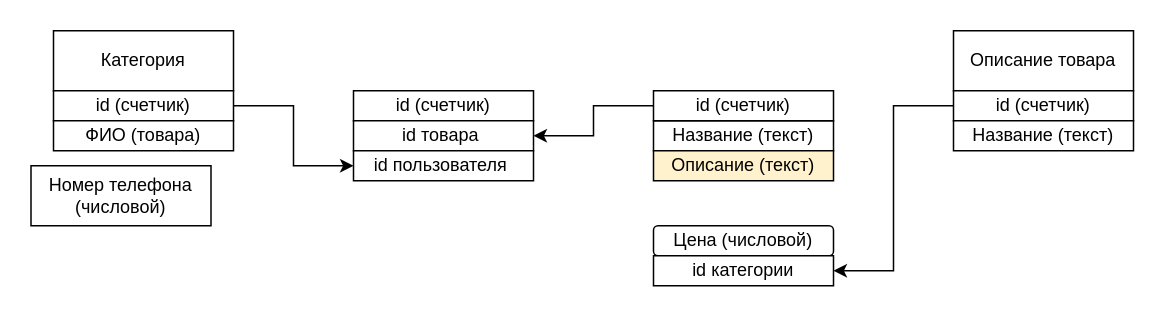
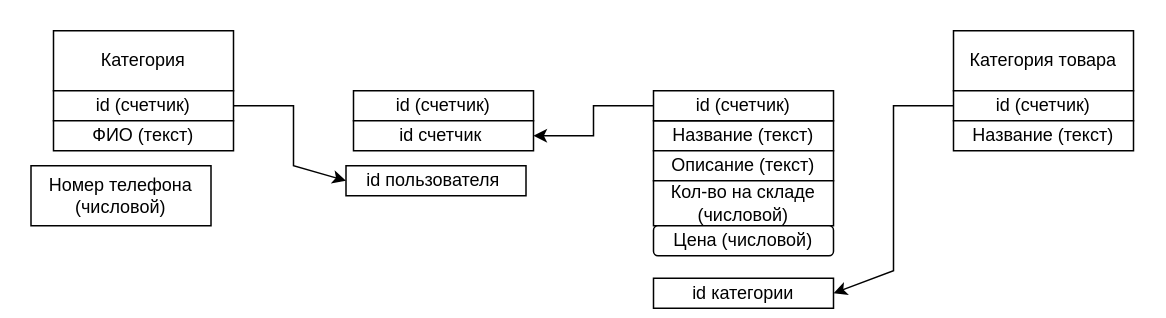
node "Описание товара": label "Описание товара" -> "Категория товара"
node "ФИО (товара)": label "ФИО (товара)" -> "ФИО (текст)"
node "id товара": label "id товара" -> "id счетчик"
node "id пользователя": moved (443, 166) -> (436, 181)
node "Описание (текст)": fillcolor #fff2cc -> #ffffff
node "Кол-во на складе (числовой)": added
node "id категории": moved (743, 271) -> (743, 293)
